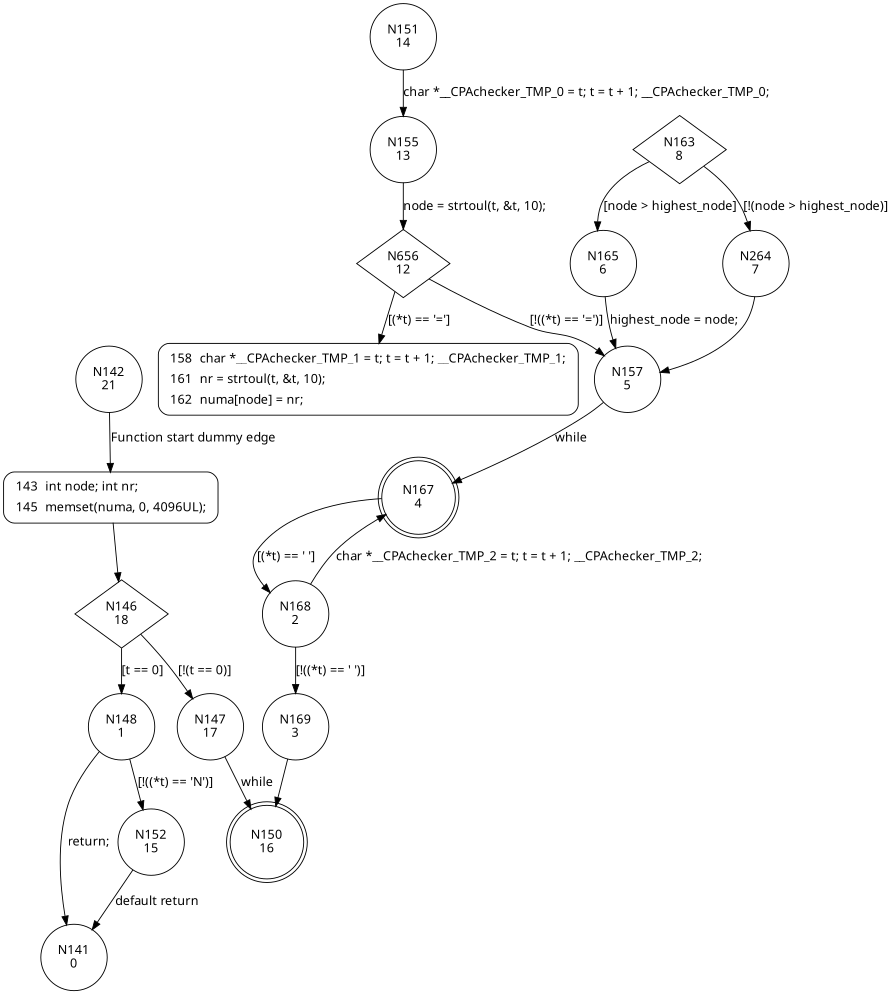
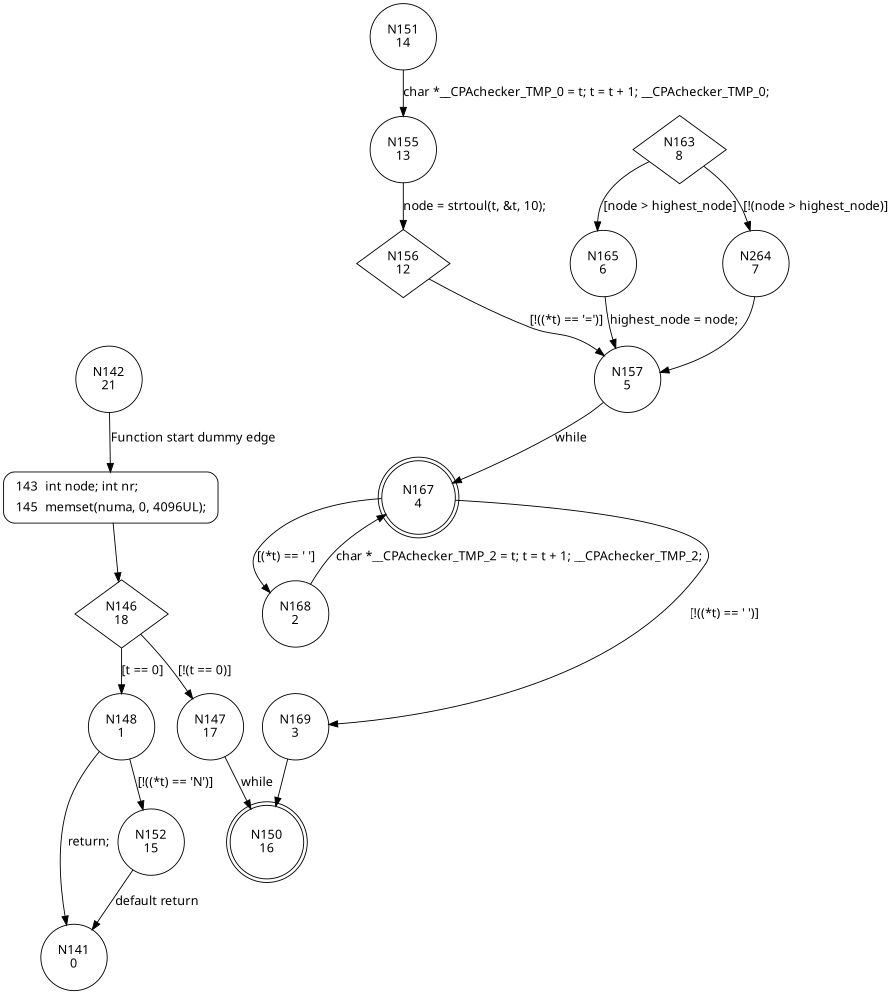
node "N656 12": label "N656 12" -> "N156 12"
node "158": removed
edge "N168 2" -> "N169 3": now "N167 4" -> "N169 3"
